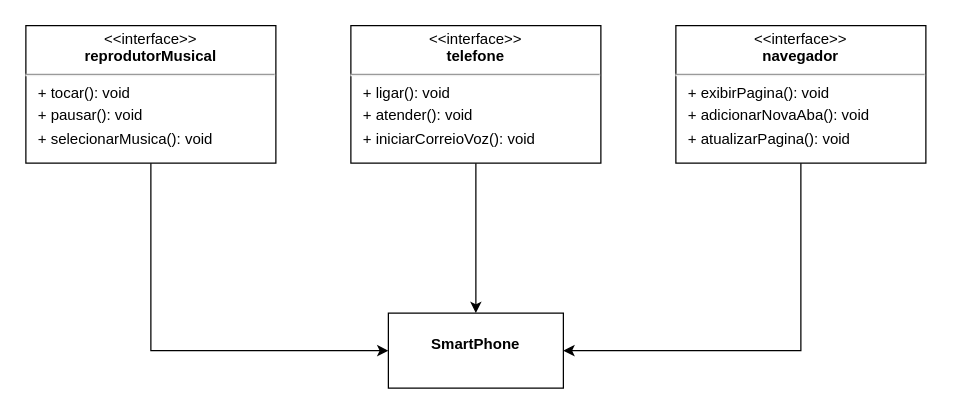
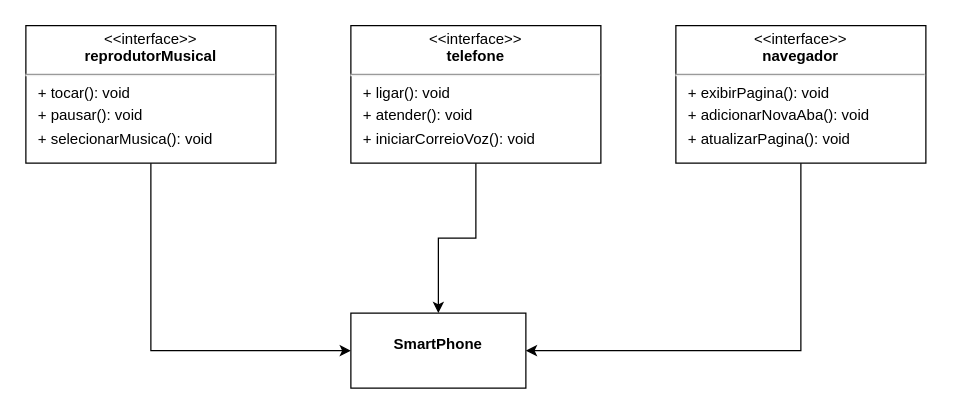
node "SmartPhone": moved (476, 351) -> (438, 351)
